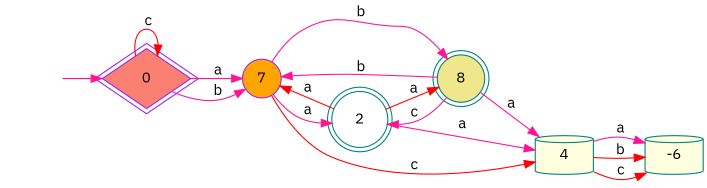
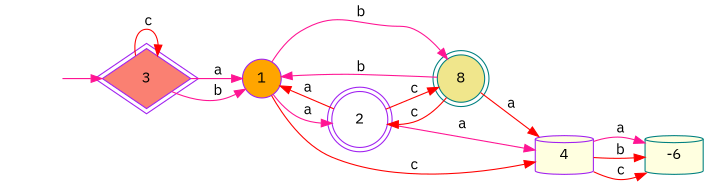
node "0": label "0" -> "3"
node "7": label "7" -> "1"
edge "2" -> "8": label " a" -> " c"
edge "8" -> "4": color deeppink -> red
edge "8" -> "2": color deeppink -> red
node "2": color teal -> purple
node "4": color teal -> purple
